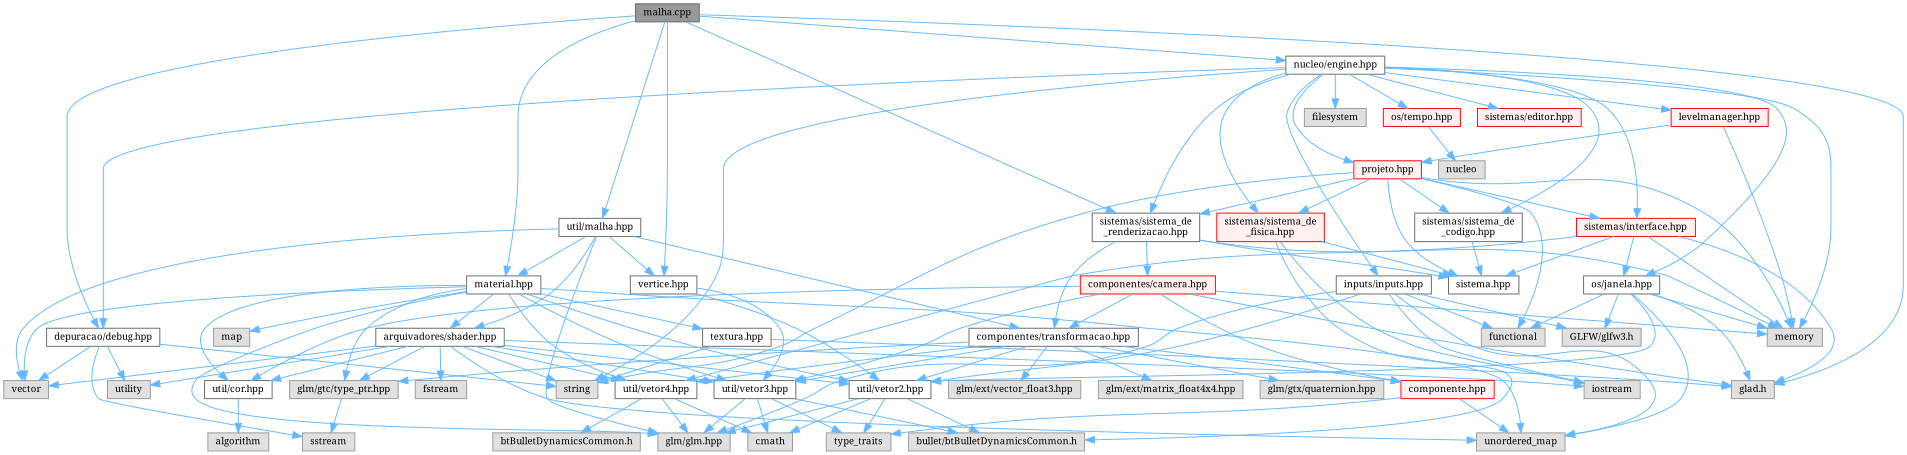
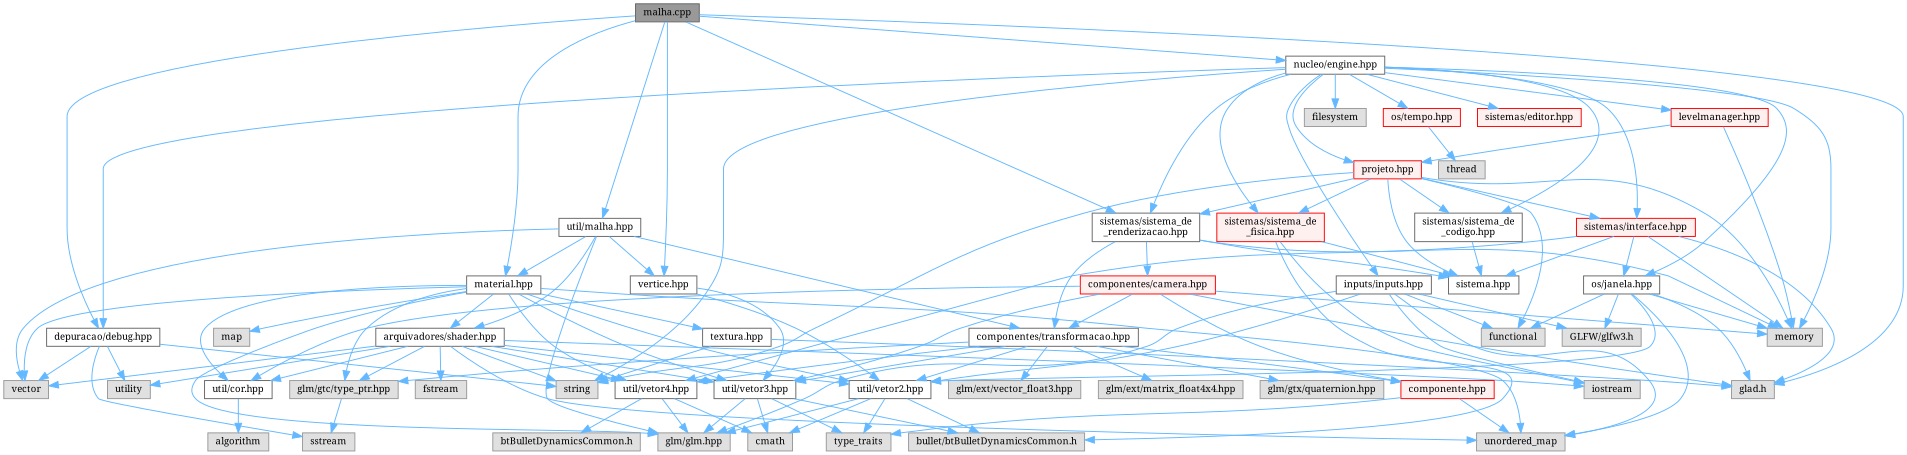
node "nucleo": label "nucleo" -> "thread"
